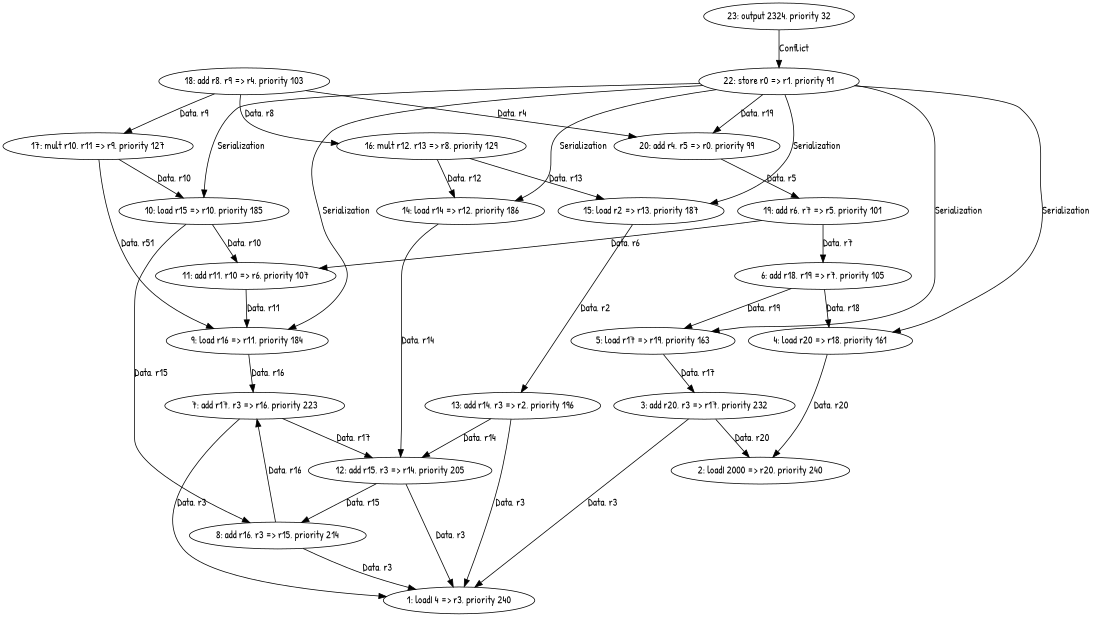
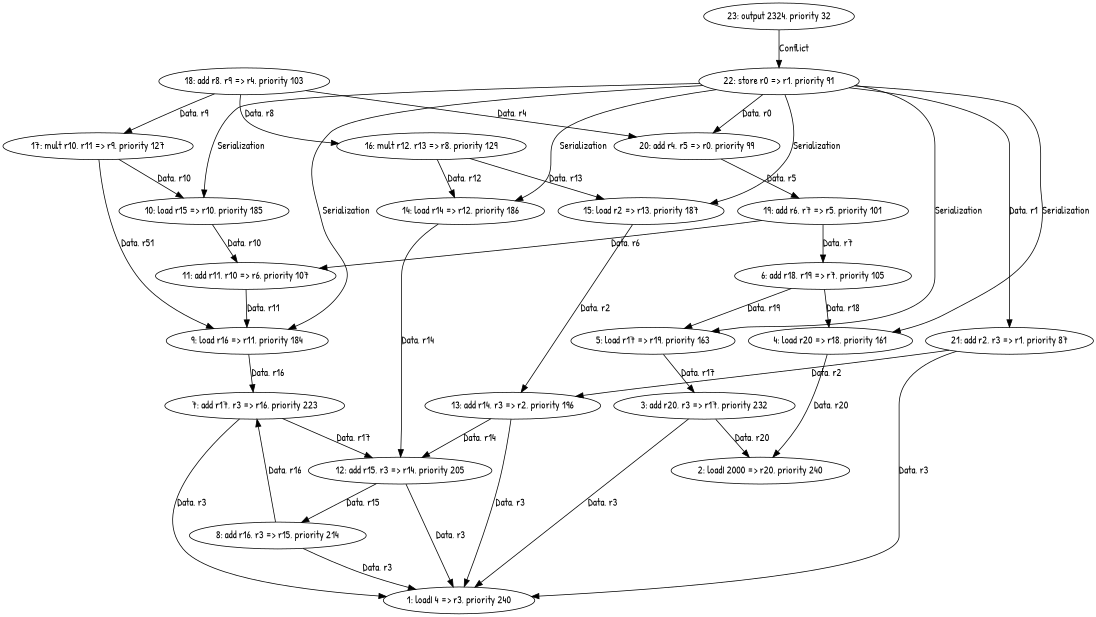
edge "22: store r0 => r1, priority 91" -> "20: add r4, r5 => r0, priority 99": label "Data, r19" -> "Data, r0"
node "21: add r2, r3 => r1, priority 87": added
edge "10: load r15 => r10, priority 185" -> "8: add r16, r3 => r15, priority 214": removed, label "Data, r15"
